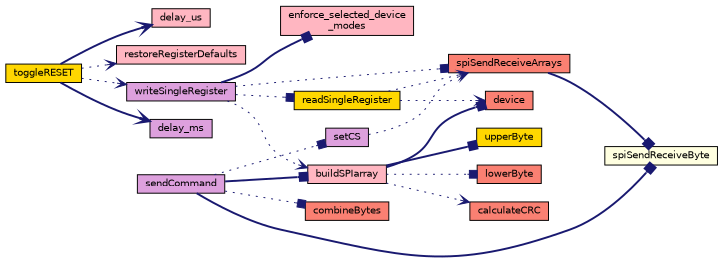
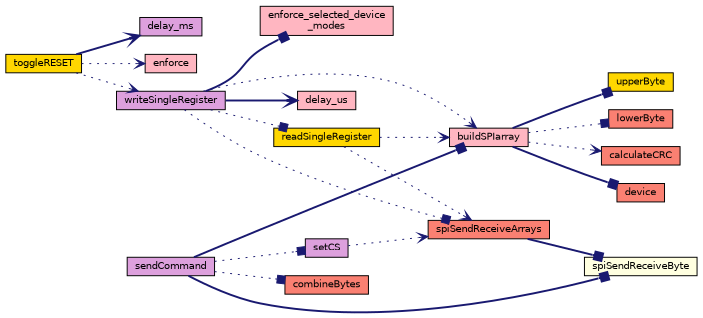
edge "toggleRESET" -> "delay_us": now "writeSingleRegister" -> "delay_us"
node "restoreRegisterDefaults": label "restoreRegisterDefaults" -> "enforce"
edge "readSingleRegister" -> "device": now "readSingleRegister" -> "buildSPIarray"
